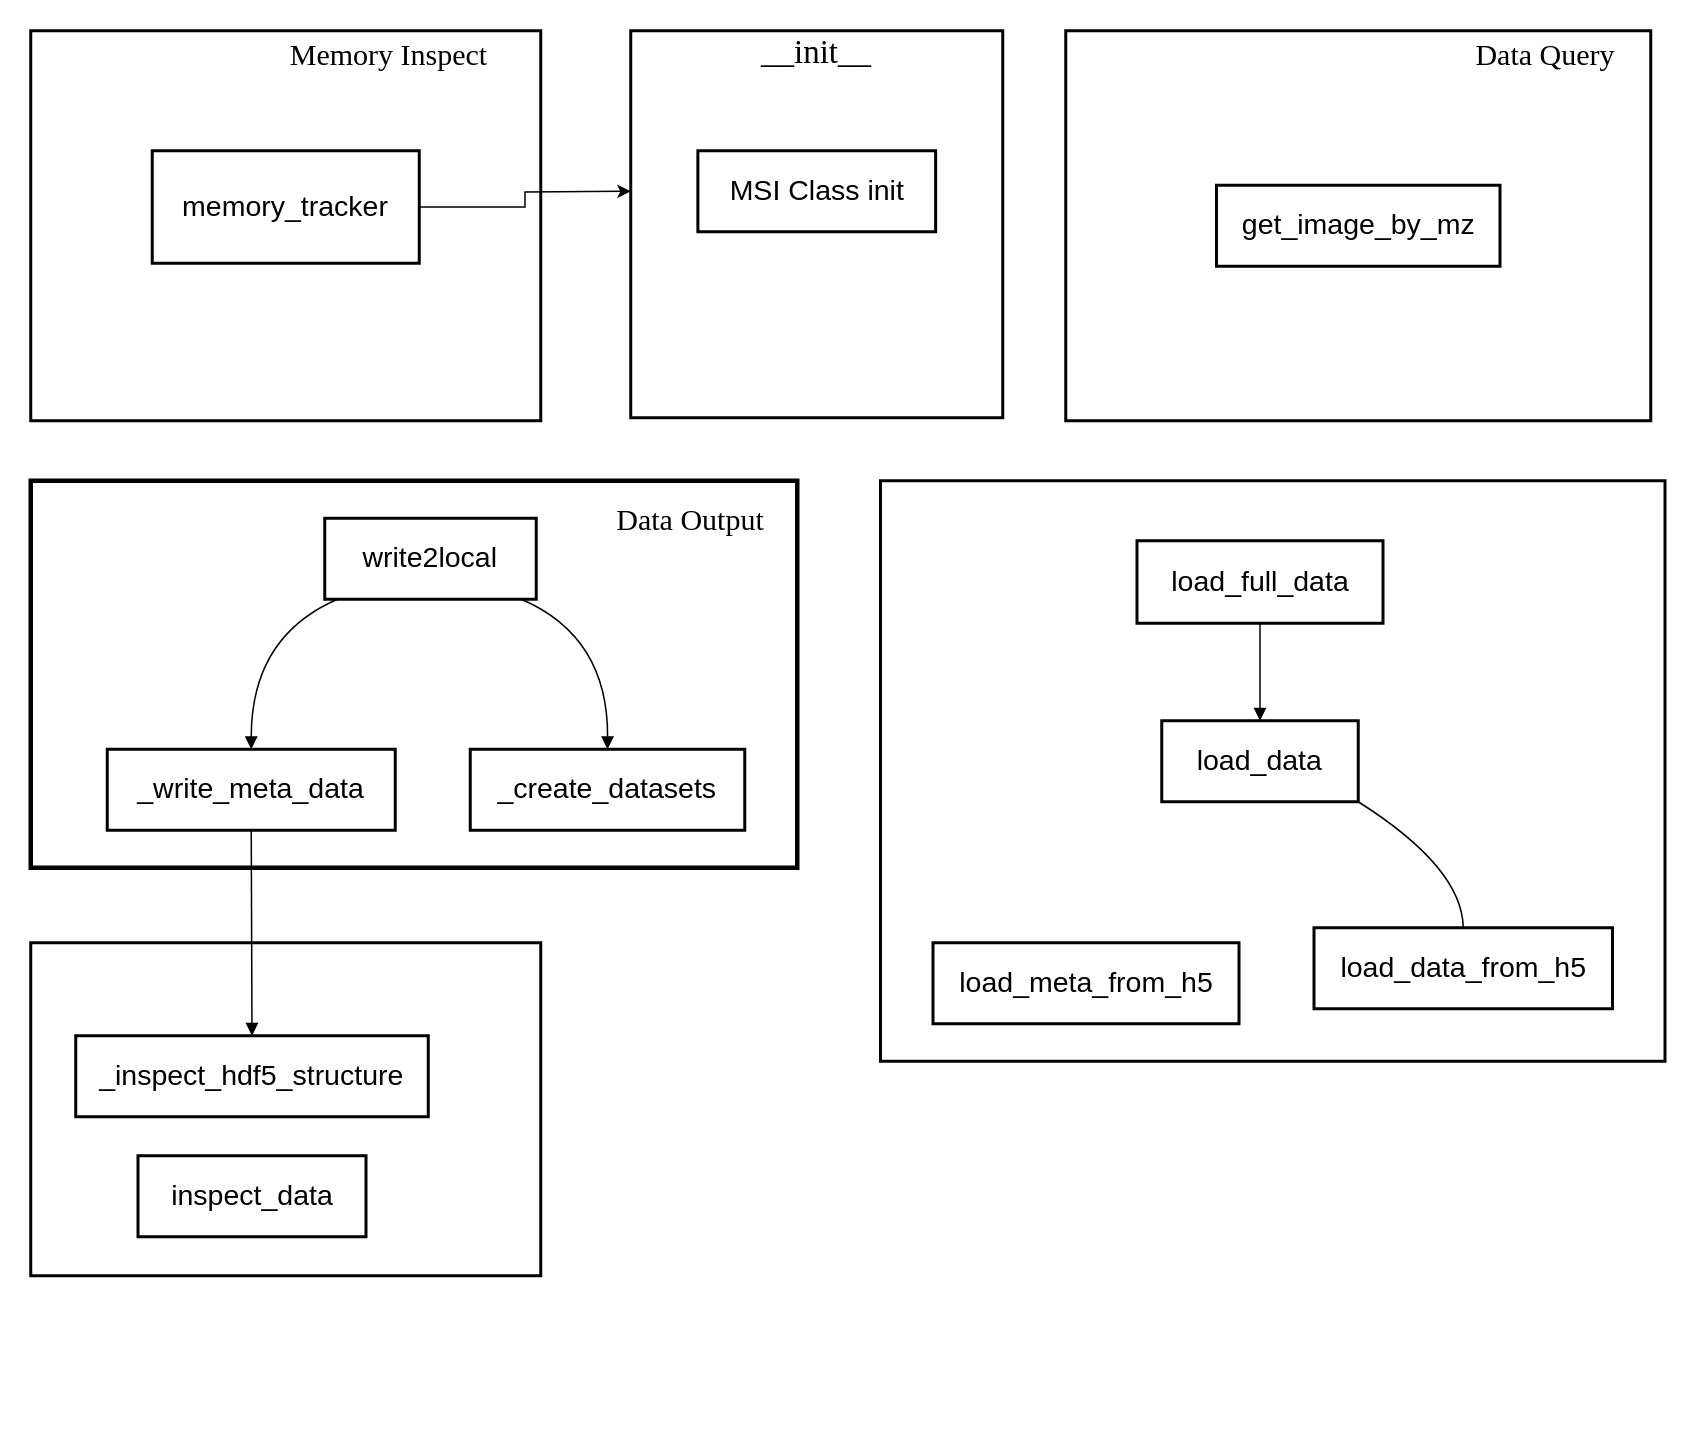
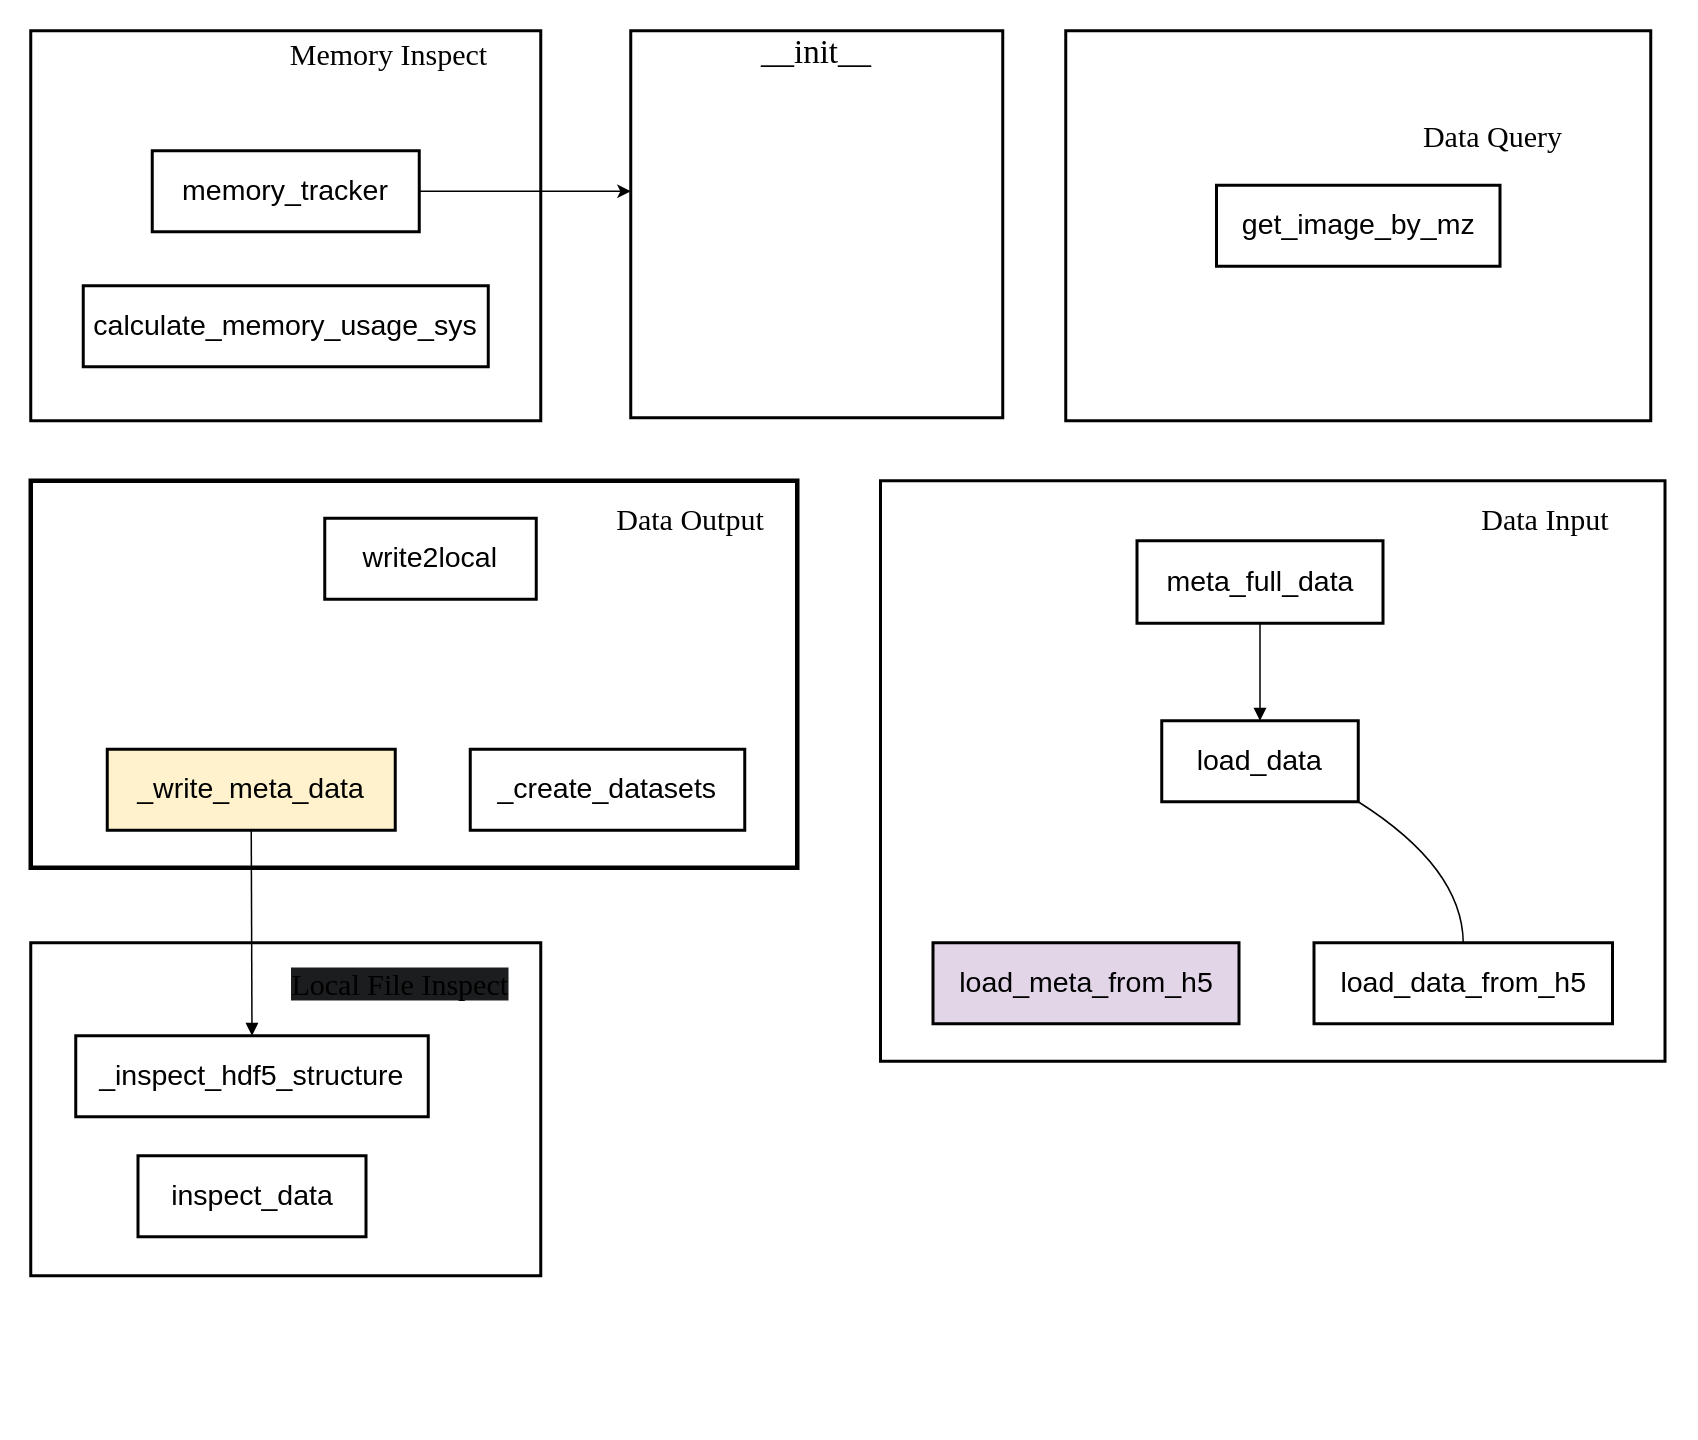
node "Data Query": moved (1546, 53) -> (1493, 136)
node "MSI Class init": removed
node "memory_tracker": size 267x113 -> 267x81
node "calculate_memory_usage_sys": added
node "Data Input": added
node "load_full_data": label "load_full_data" -> "meta_full_data"
edge "write2local" -> "_write_meta_data": removed
edge "write2local" -> "_create_datasets": removed
node "_write_meta_data": fillcolor #ffffff -> #fff2cc
node "load_data_from_h5": moved (1463, 968) -> (1463, 983)
node "Local File Inspect": added
node "load_meta_from_h5": fillcolor #ffffff -> #e1d5e7
